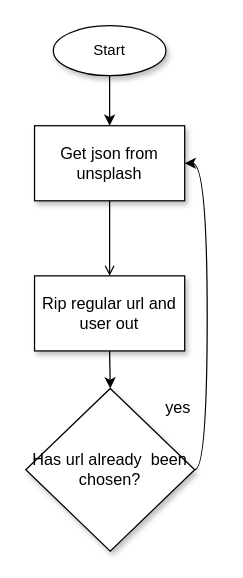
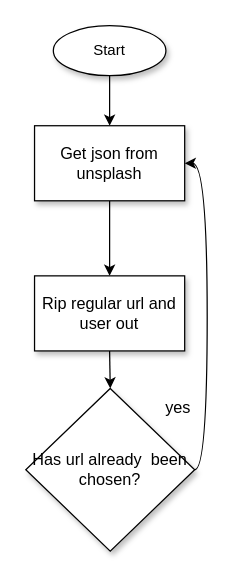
edge "Get json from unsplash" -> "Rip regular url and user out": arrowhead open -> classic
